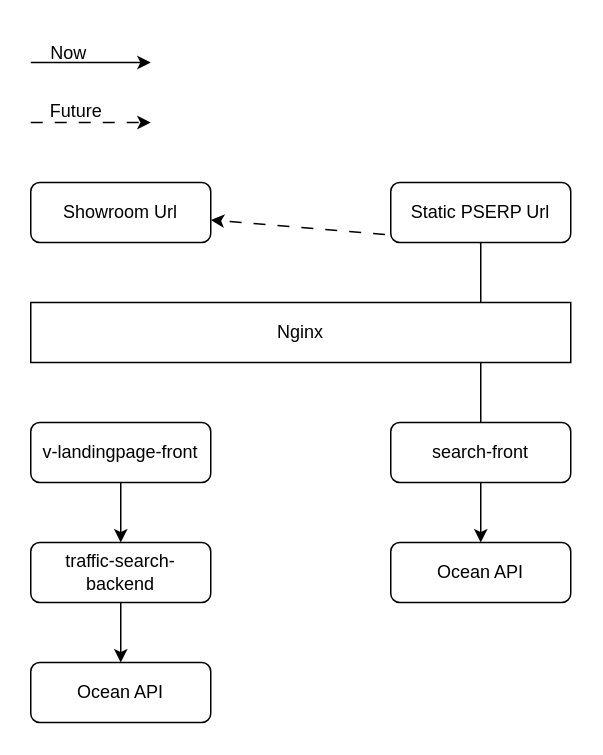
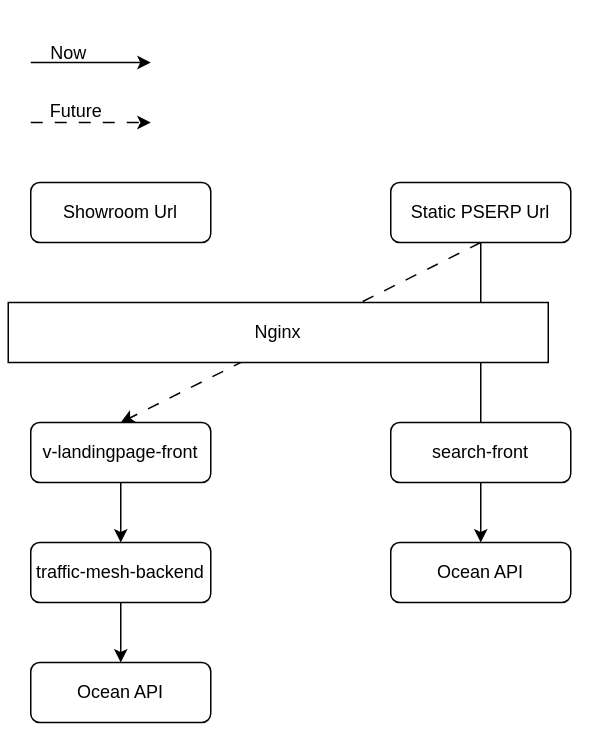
edge "Static PSERP Url" -> "Showroom Url": now "Static PSERP Url" -> "v-landingpage-front"
node "Nginx": moved (301, 332) -> (278, 332)
node "traffic-search-backend": label "traffic-search-backend" -> "traffic-mesh-backend"
